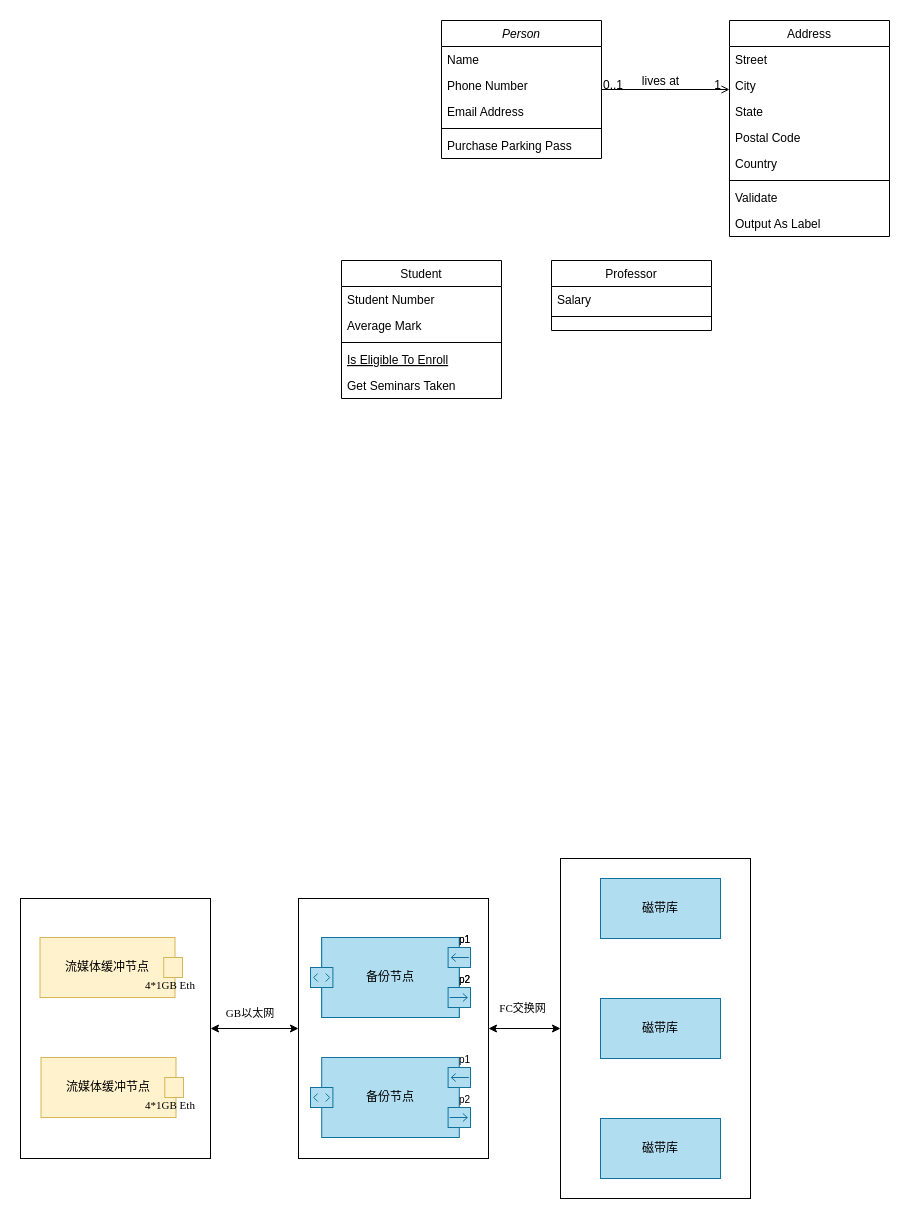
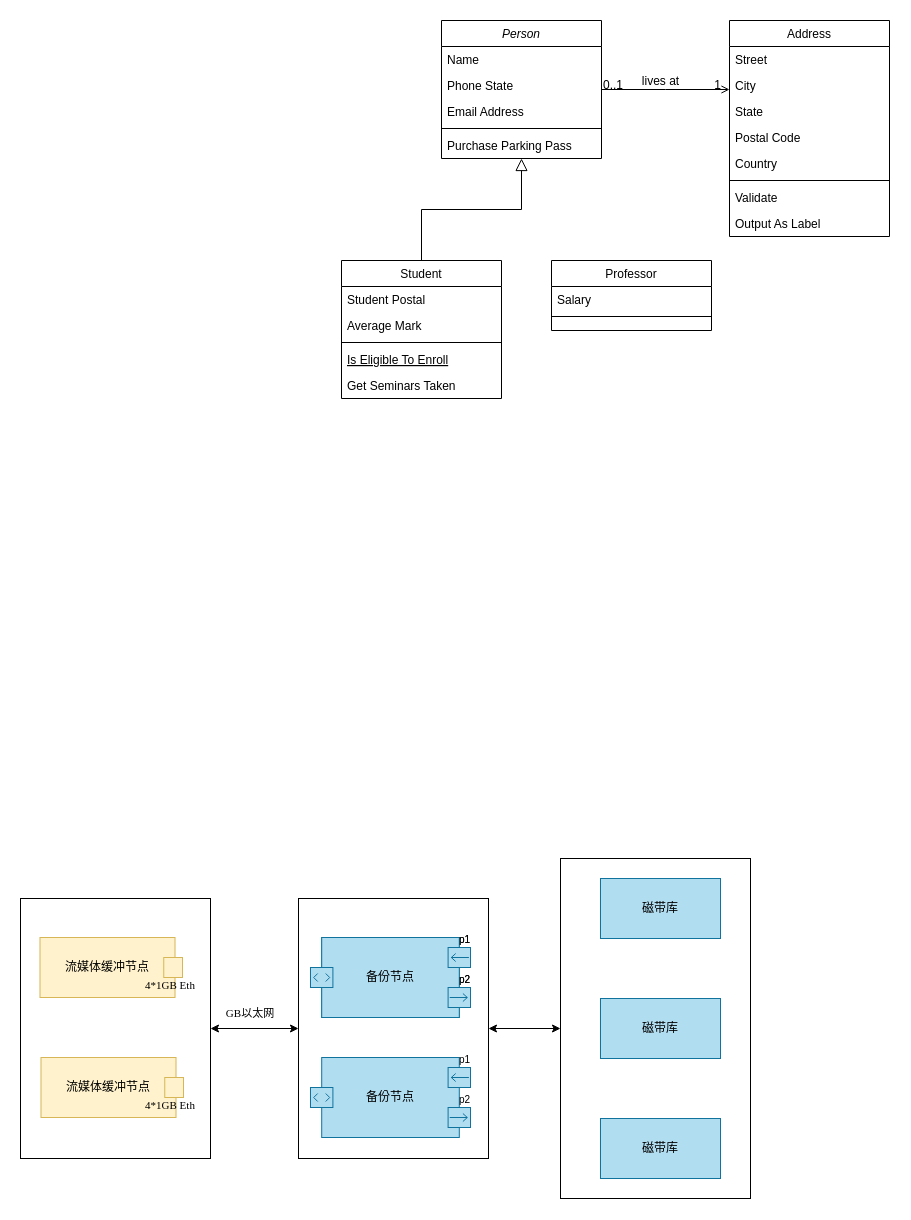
node "Phone Number": label "Phone Number" -> "Phone State"
edge "Student" -> "Person": added
node "Student Number": label "Student Number" -> "Student Postal"
node "FC交换网": removed
